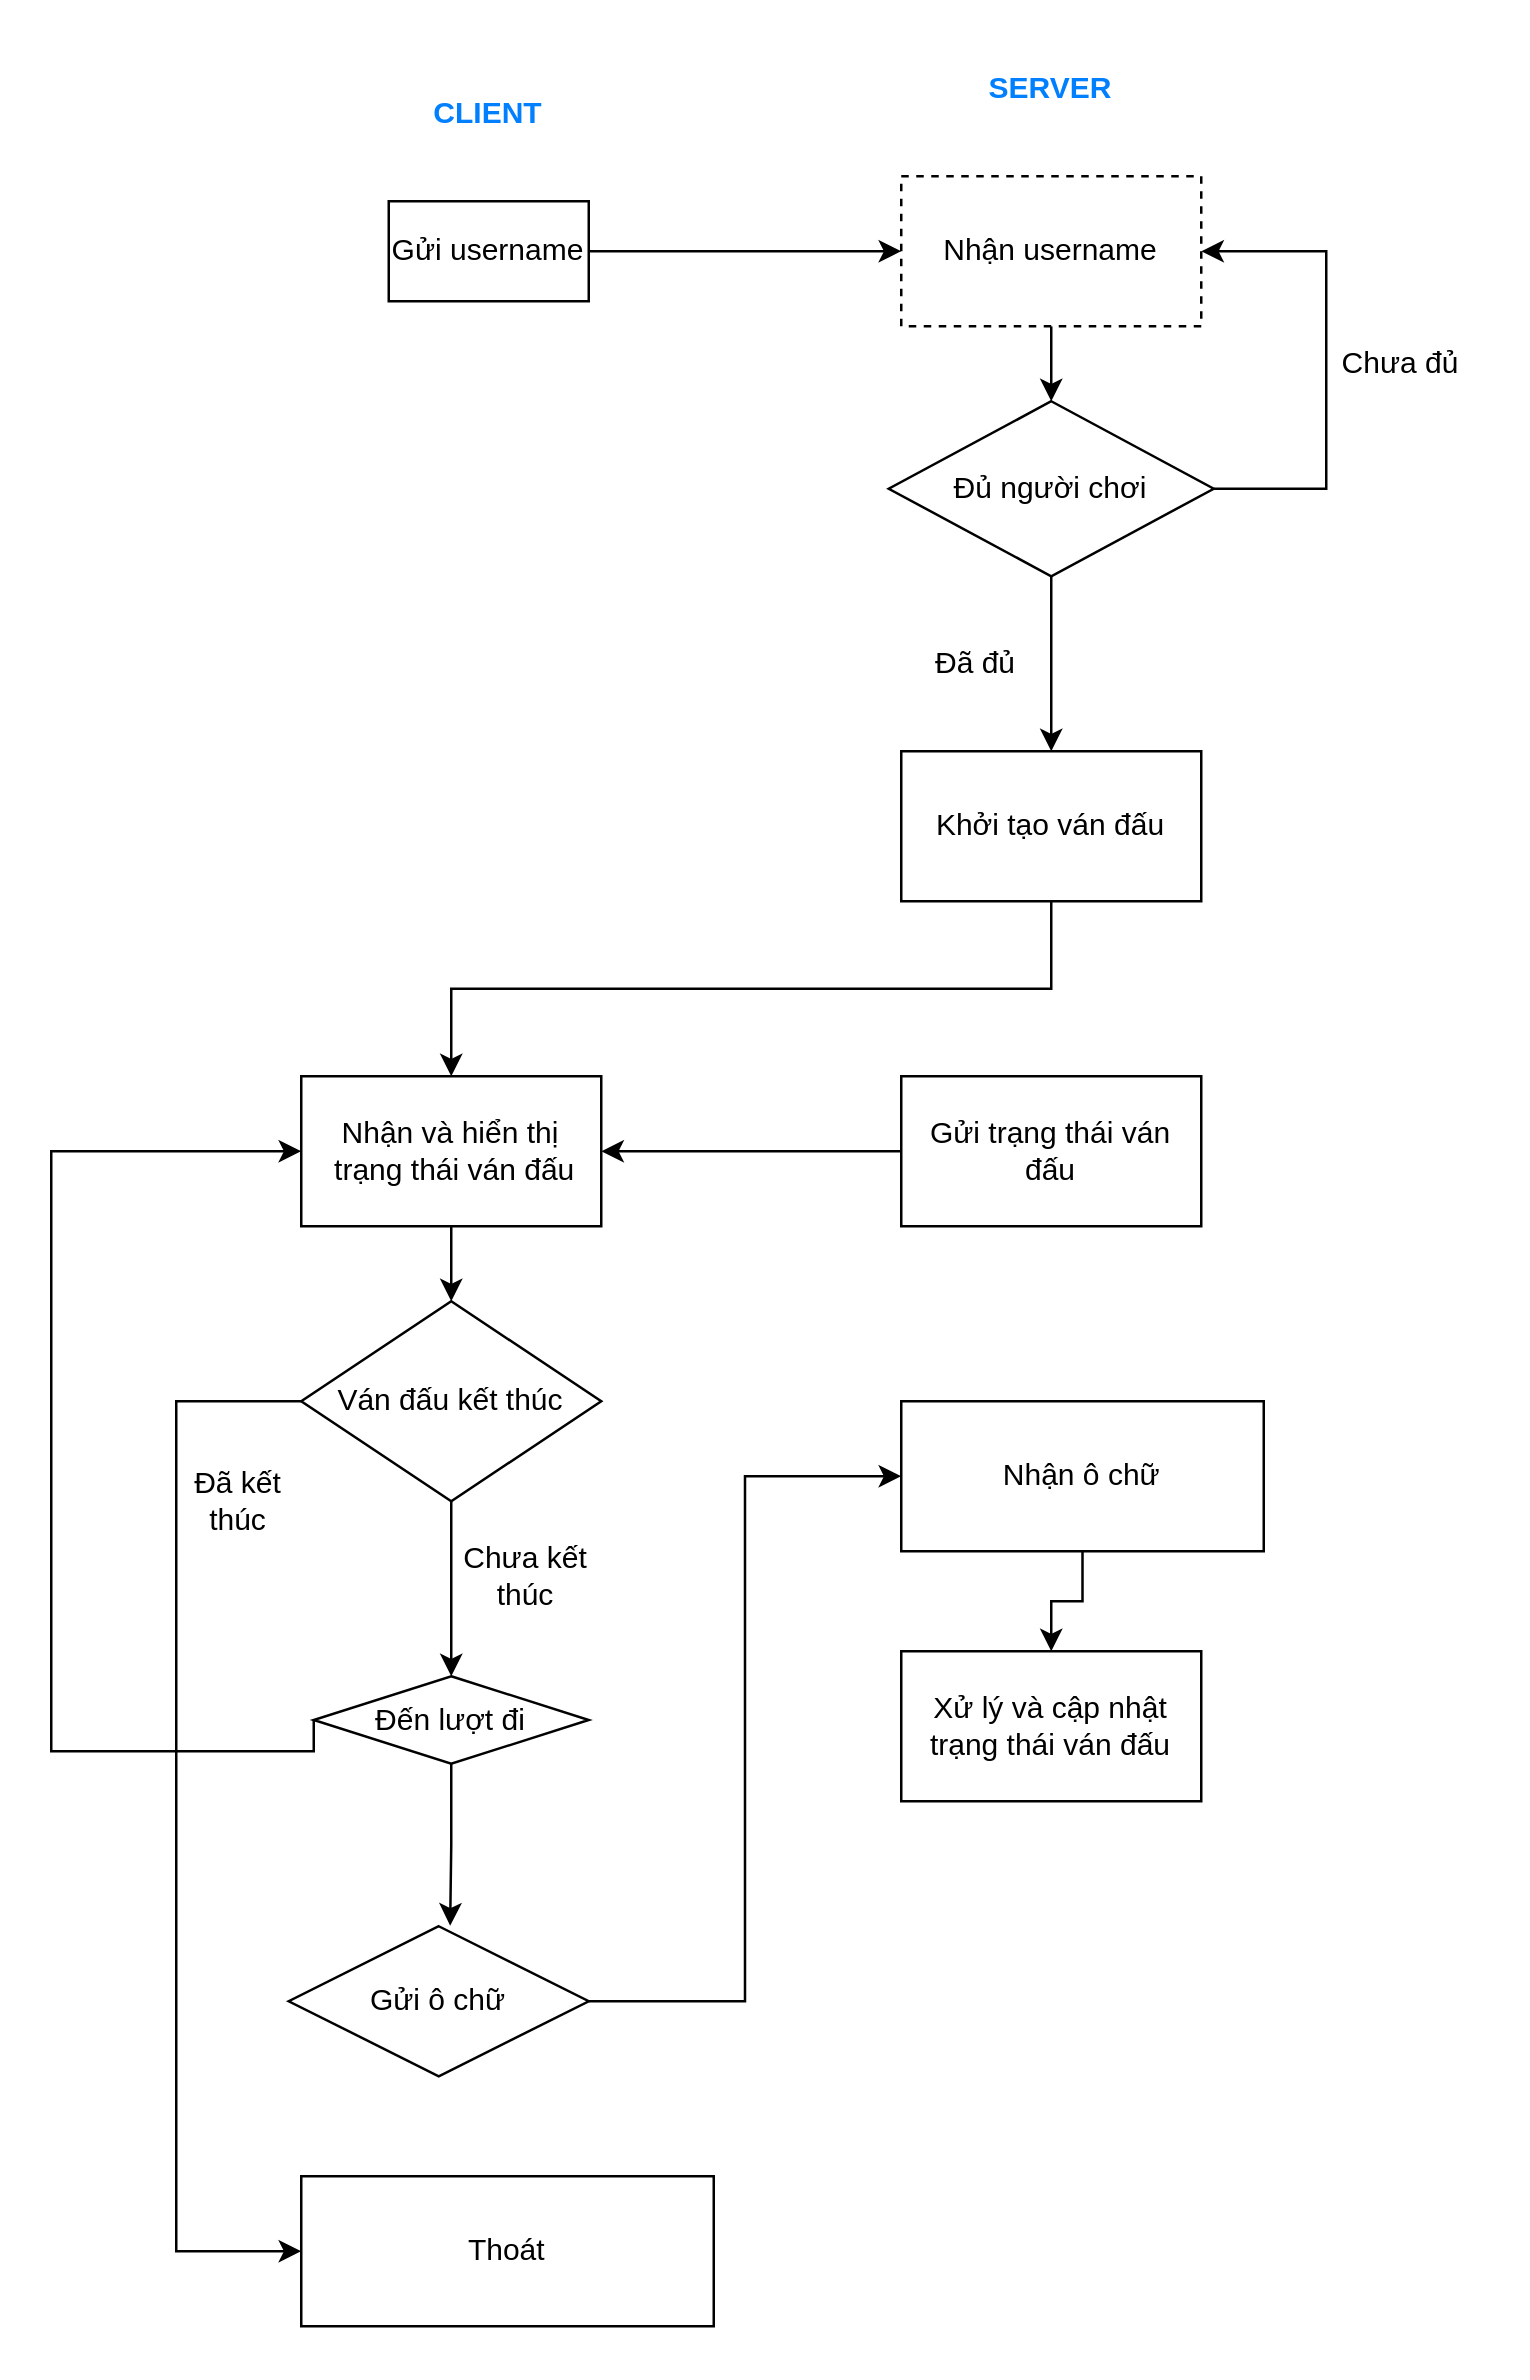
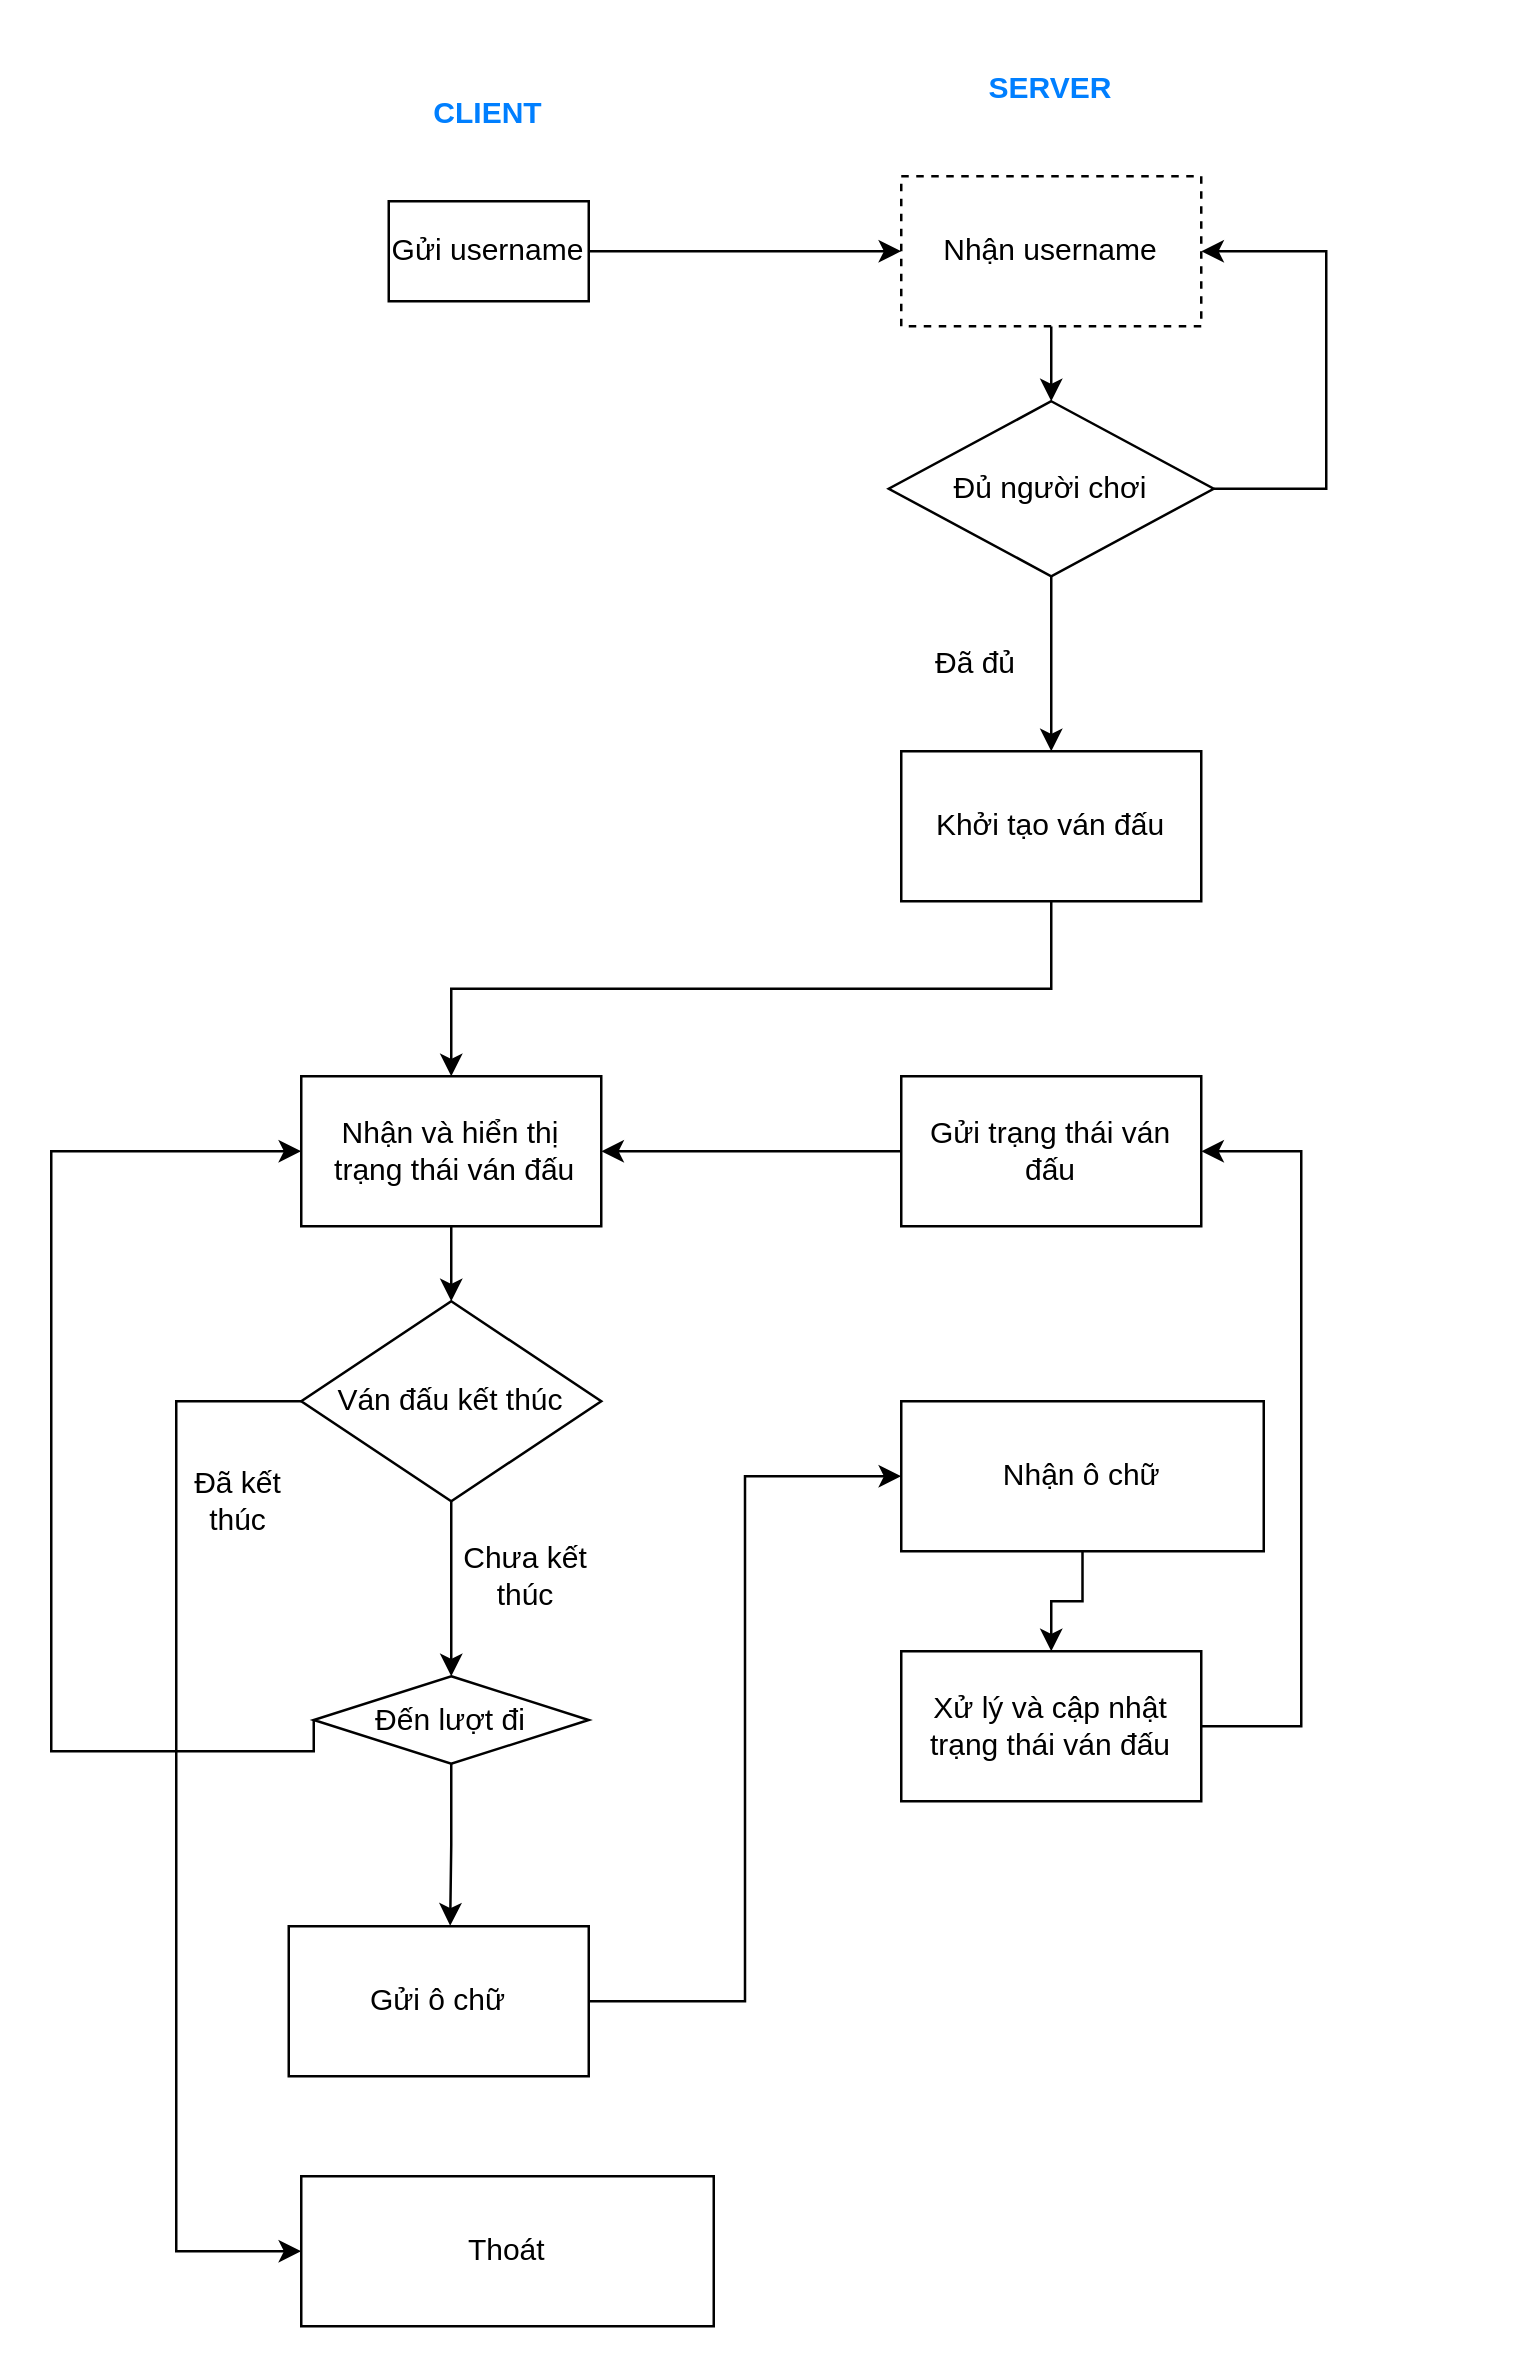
node "Chưa đủ": removed
edge "Xử lý và cập nhật trạng thái ván đấu" -> "Gửi trạng thái ván đấu": added
node "Gửi ô chữ": shape diamond -> rectangle
